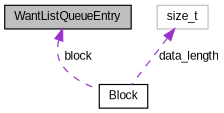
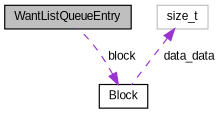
edge "Block" -> "size_t": label " data_length" -> " data_data"
edge "Block" -> "WantListQueueEntry": reversed
